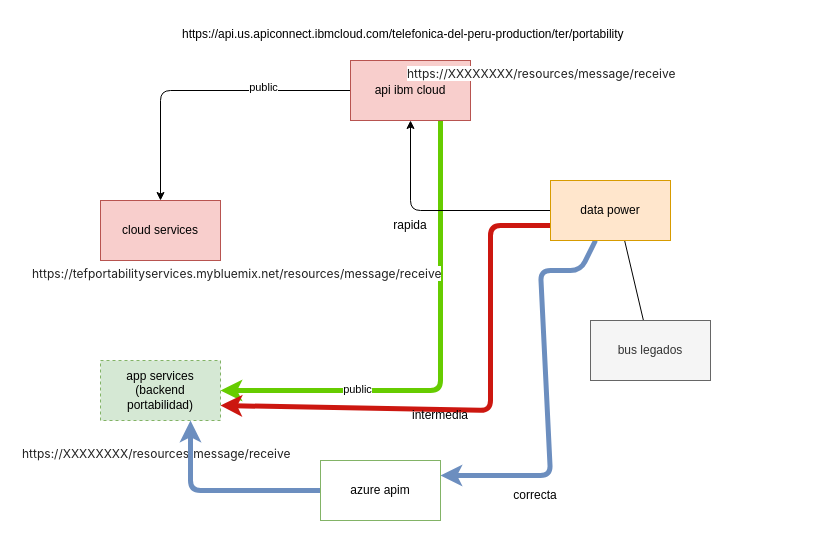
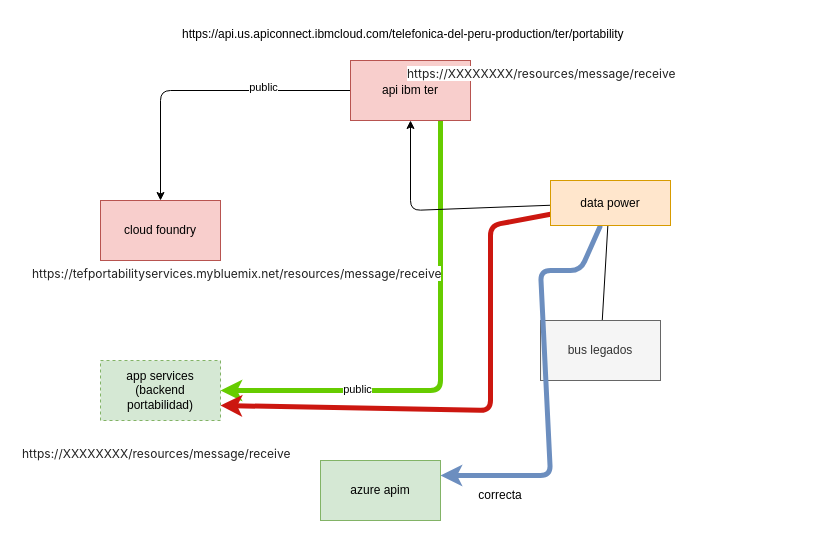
node "api ibm cloud": label "api ibm cloud" -> "api ibm ter"
node "data power": size 120x60 -> 120x45
node "rapida": removed
node "cloud services": label "cloud services" -> "cloud foundry"
node "bus legados": moved (651, 351) -> (601, 351)
node "intermedia": removed
edge "azure apim" -> "app services (backend portabilidad)": removed
node "azure apim": fillcolor #ffffff -> #d5e8d4
node "correcta": moved (536, 496) -> (501, 496)
